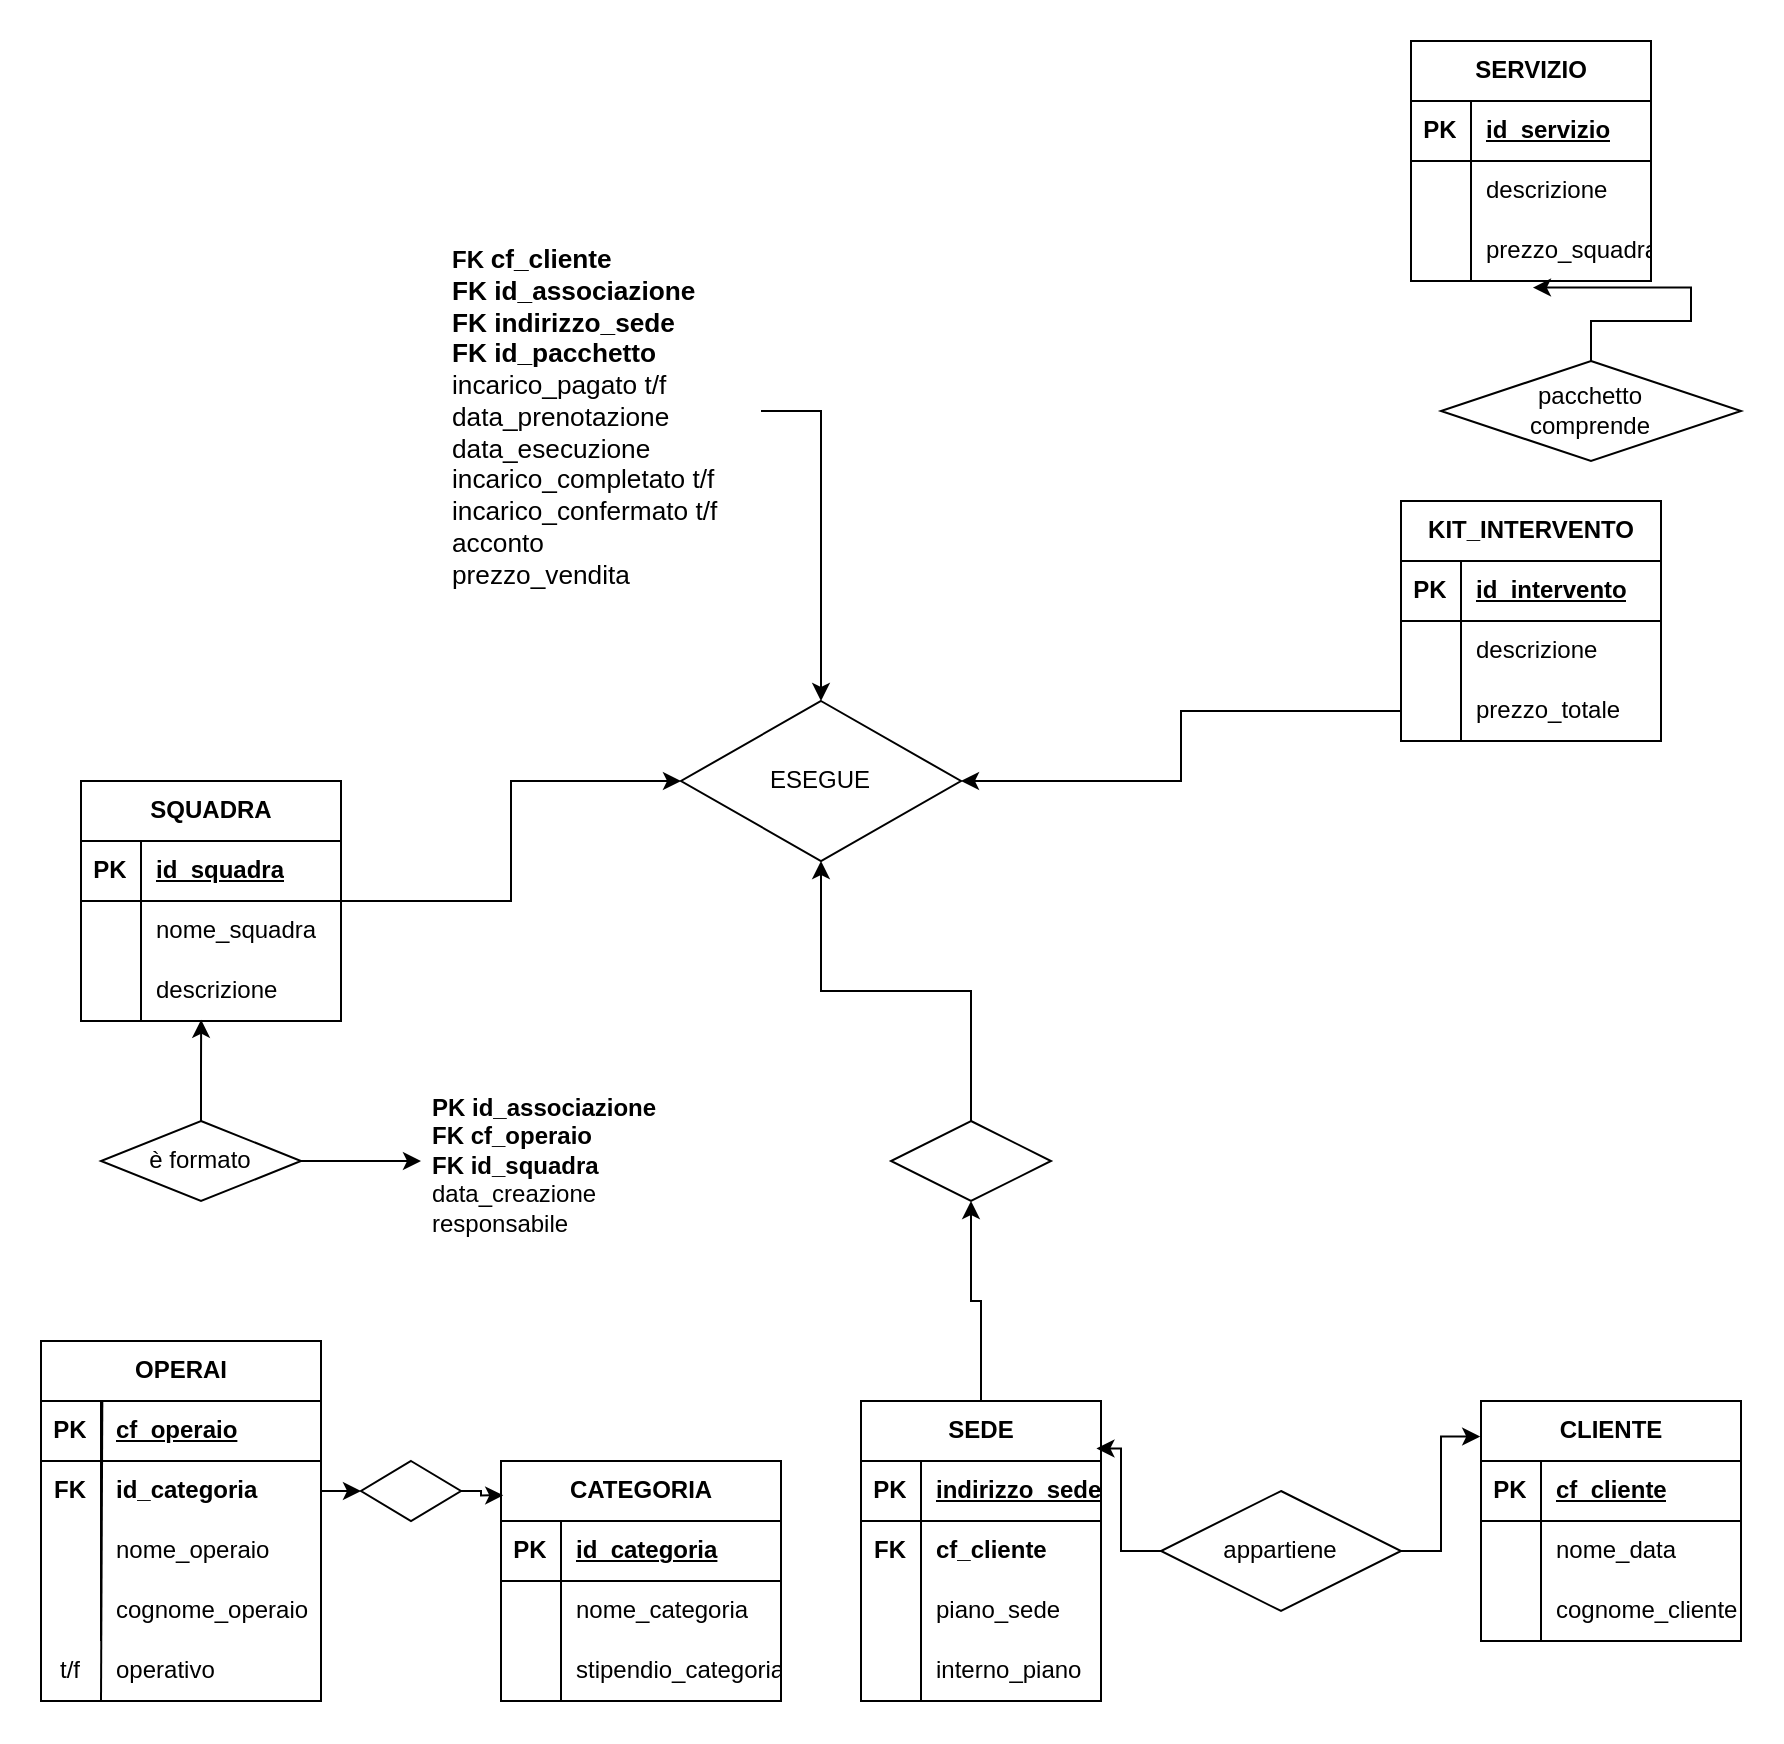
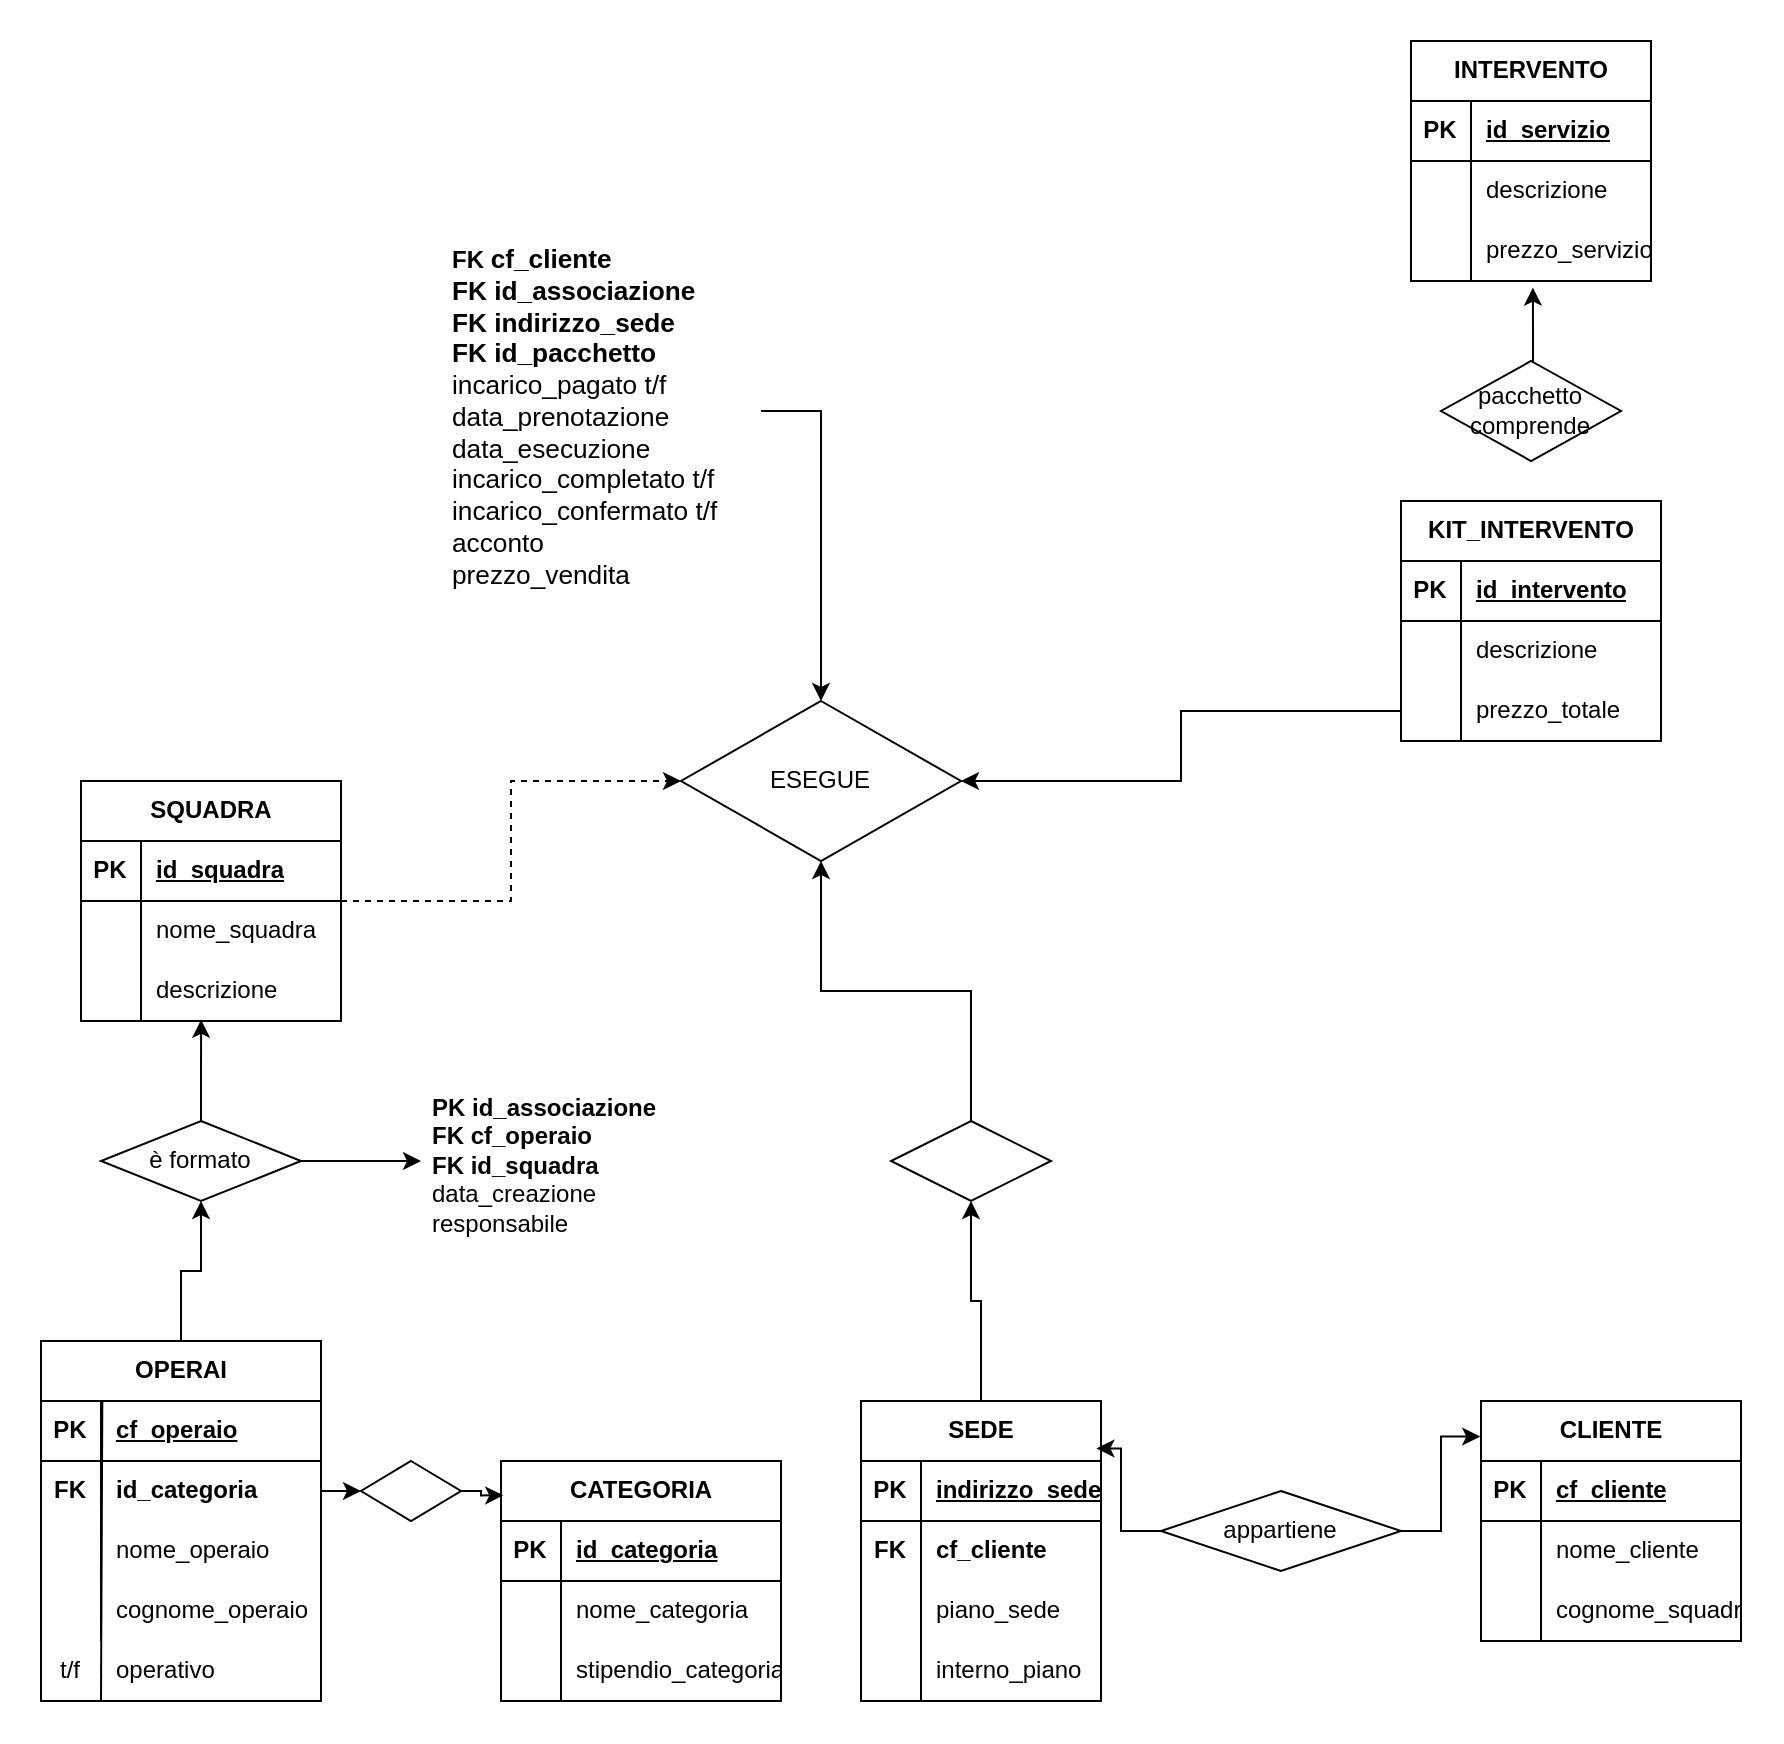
node "SERVIZIO": label "SERVIZIO" -> "INTERVENTO"
node "prezzo_squadra": label "prezzo_squadra" -> "prezzo_servizio"
node "pacchetto comprende": size 300x100 -> 180x100
edge "SQUADRA" -> "ESEGUE": style solid -> dashed
edge "OPERAI" -> "è formato": added
node "appartiene": size 240x120 -> 240x80
node "nome_data": label "nome_data" -> "nome_cliente"
node "cognome_cliente": label "cognome_cliente" -> "cognome_squadra"
